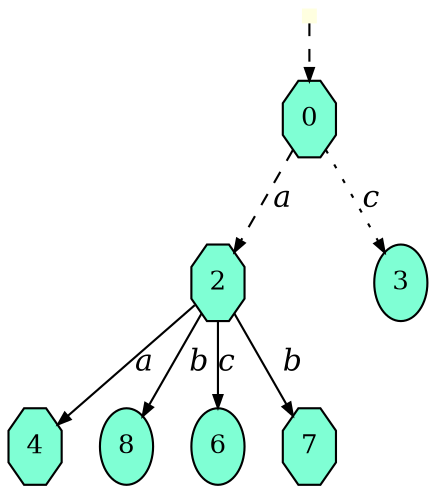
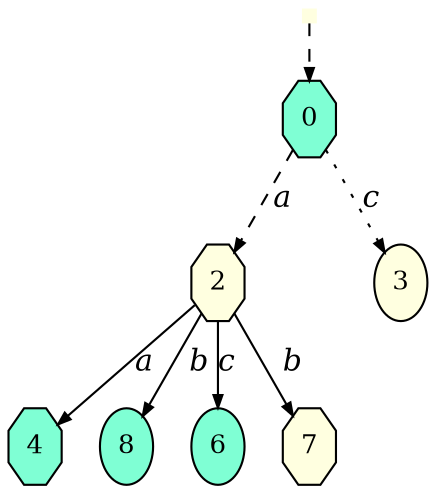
node "2": fillcolor aquamarine -> lightyellow
node "3": fillcolor aquamarine -> lightyellow
node "7": fillcolor aquamarine -> lightyellow
